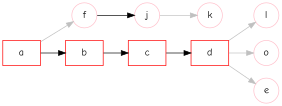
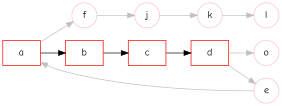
edge "f" -> "j": color black -> gray
edge "d" -> "l": now "k" -> "l"
edge "e" -> "a": added
